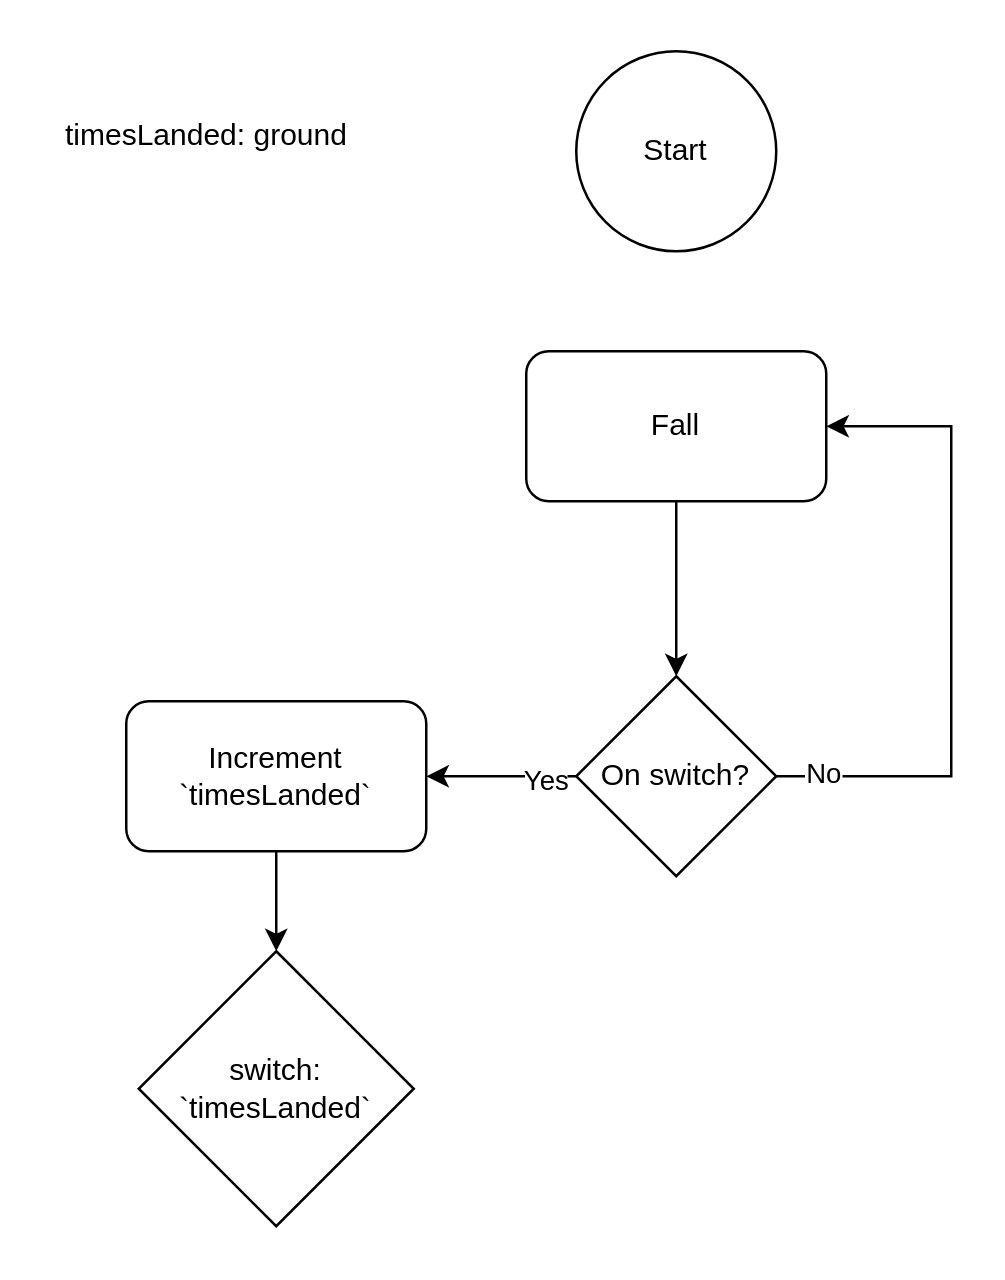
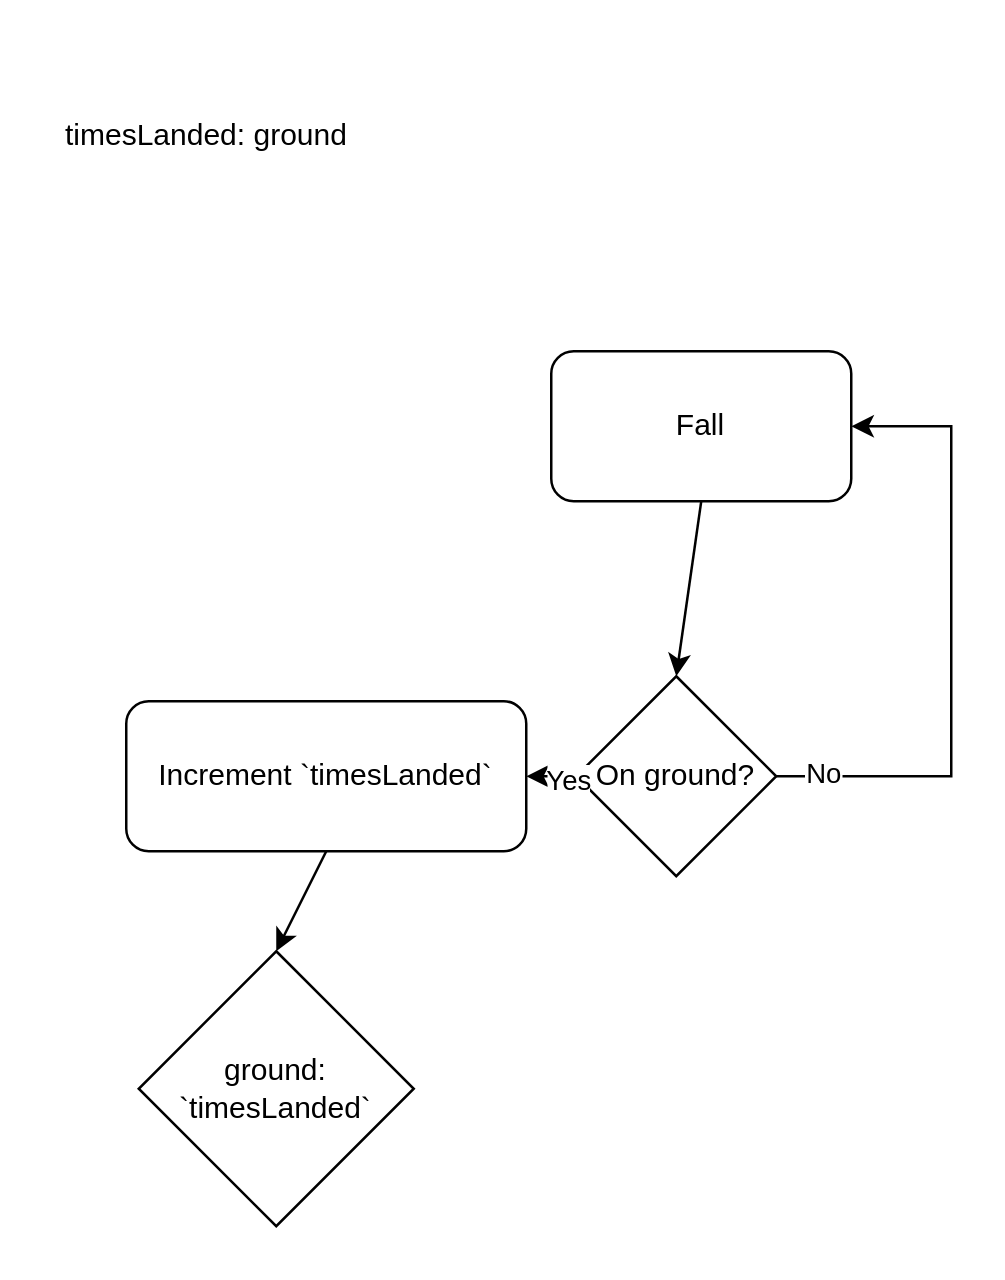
node "Start": removed
node "Fall": moved (676, 426) -> (701, 426)
node "Increment `timesLanded`": size 300x150 -> 400x150
node "On switch?": label "On switch?" -> "On ground?"
node "switch: `timesLanded`": label "switch: `timesLanded`" -> "ground: `timesLanded`"
